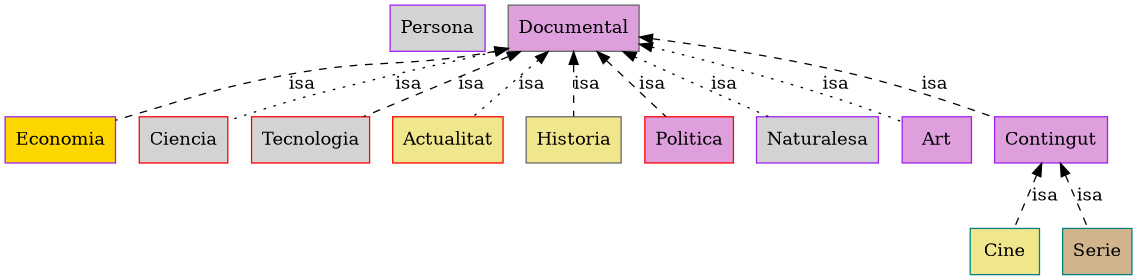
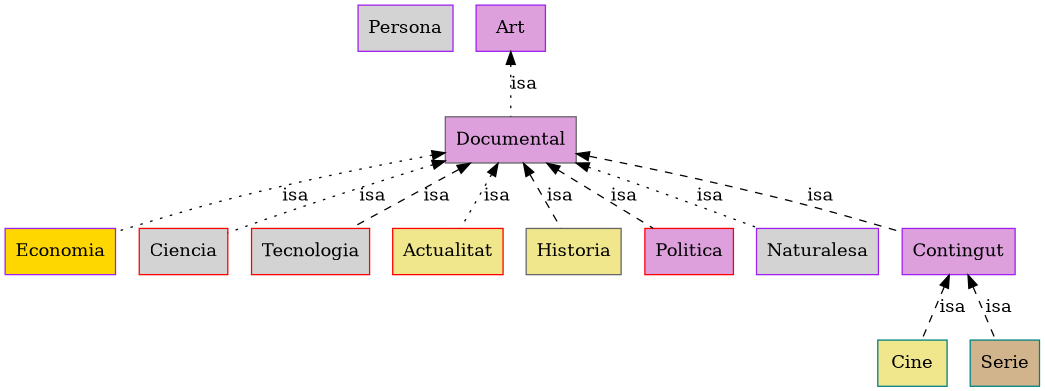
edge "Economia" -> "Documental": style dashed -> dotted
edge "Art" -> "Documental": reversed
